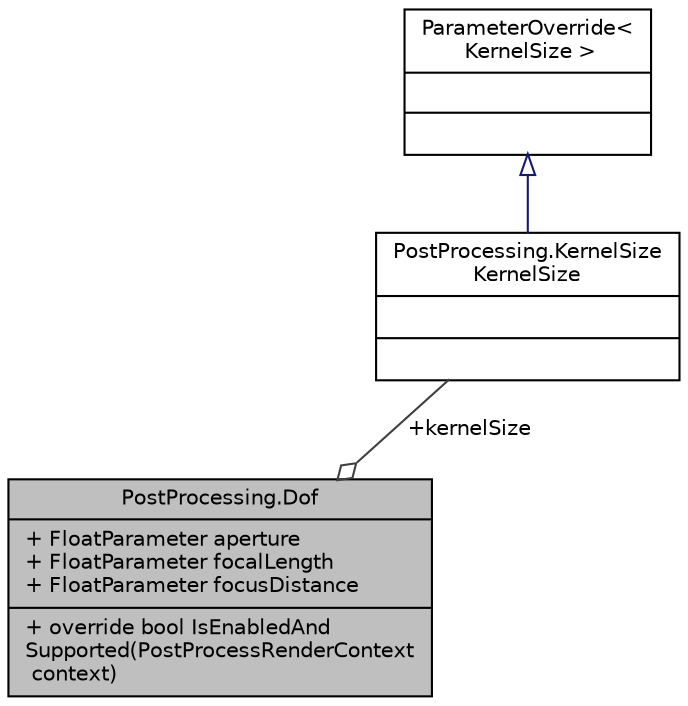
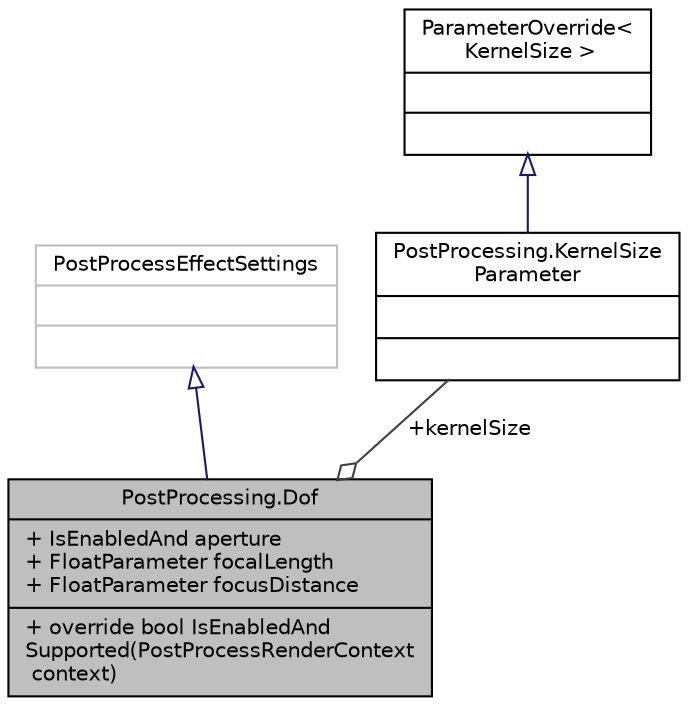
node "PostProcessing.KernelSize": text "KernelSize" -> "Parameter"
node "PostProcessEffectSettings": added
node "PostProcessing.Dof": text "+ FloatParameter aperture" -> "+ IsEnabledAnd aperture"
